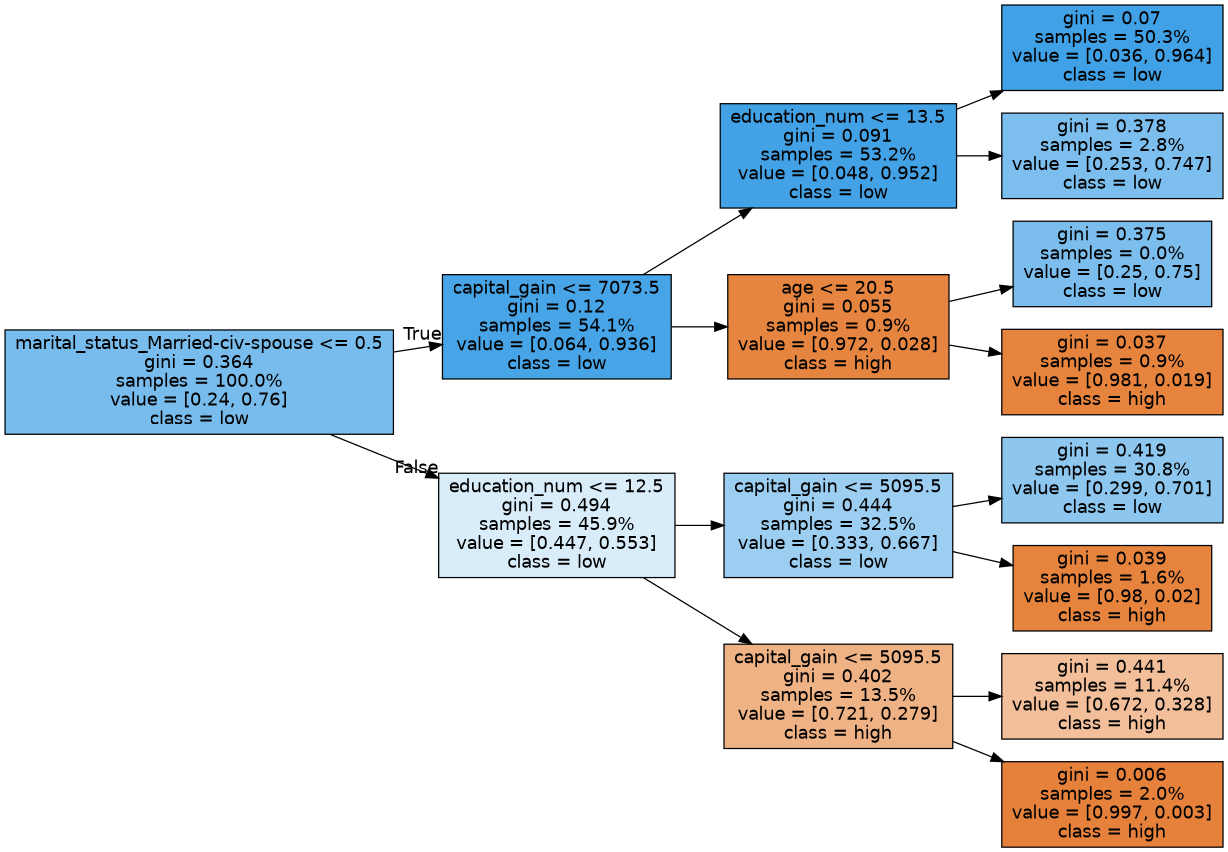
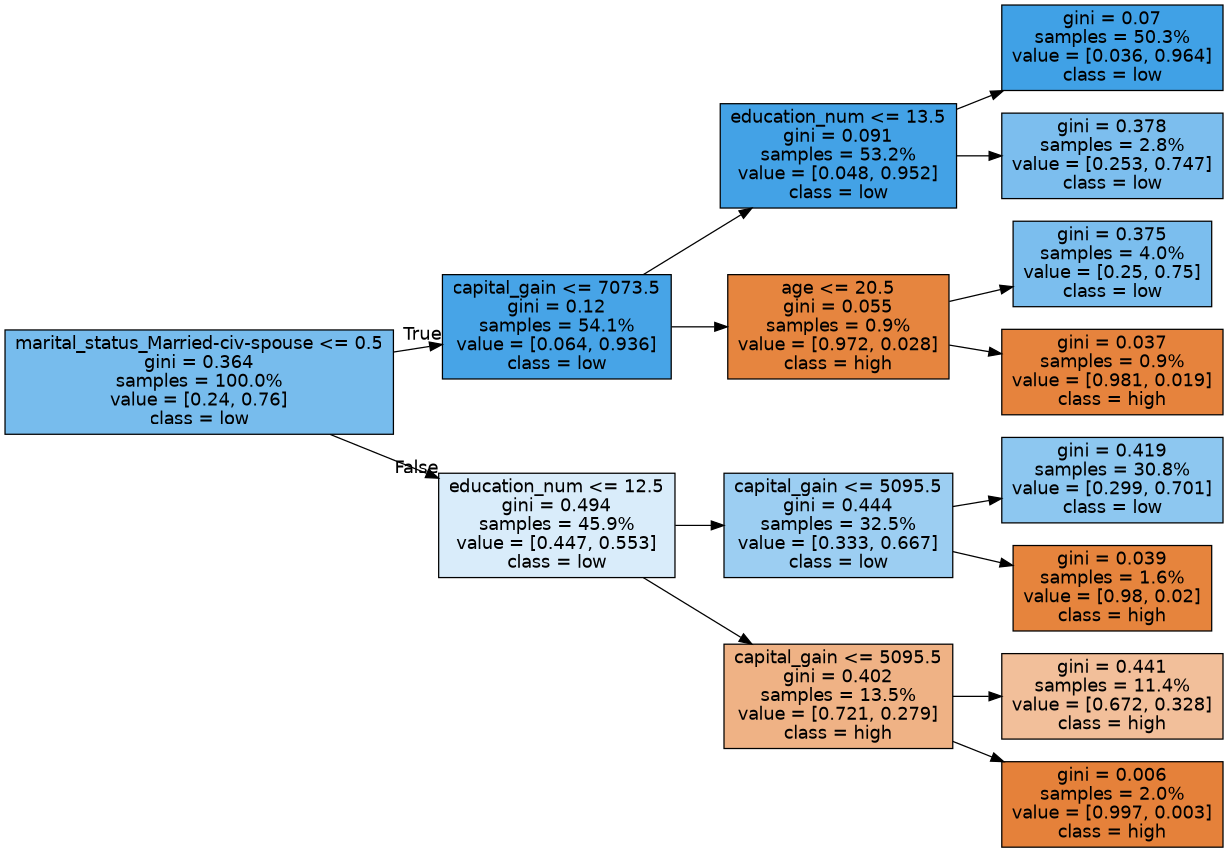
node "gini = 0.375 samples = 0.0% value = [0.25, 0.75] class = low": label "gini = 0.375 samples = 0.0% value = [0.25, 0.75] class = low" -> "gini = 0.375 samples = 4.0% value = [0.25, 0.75] class = low"
